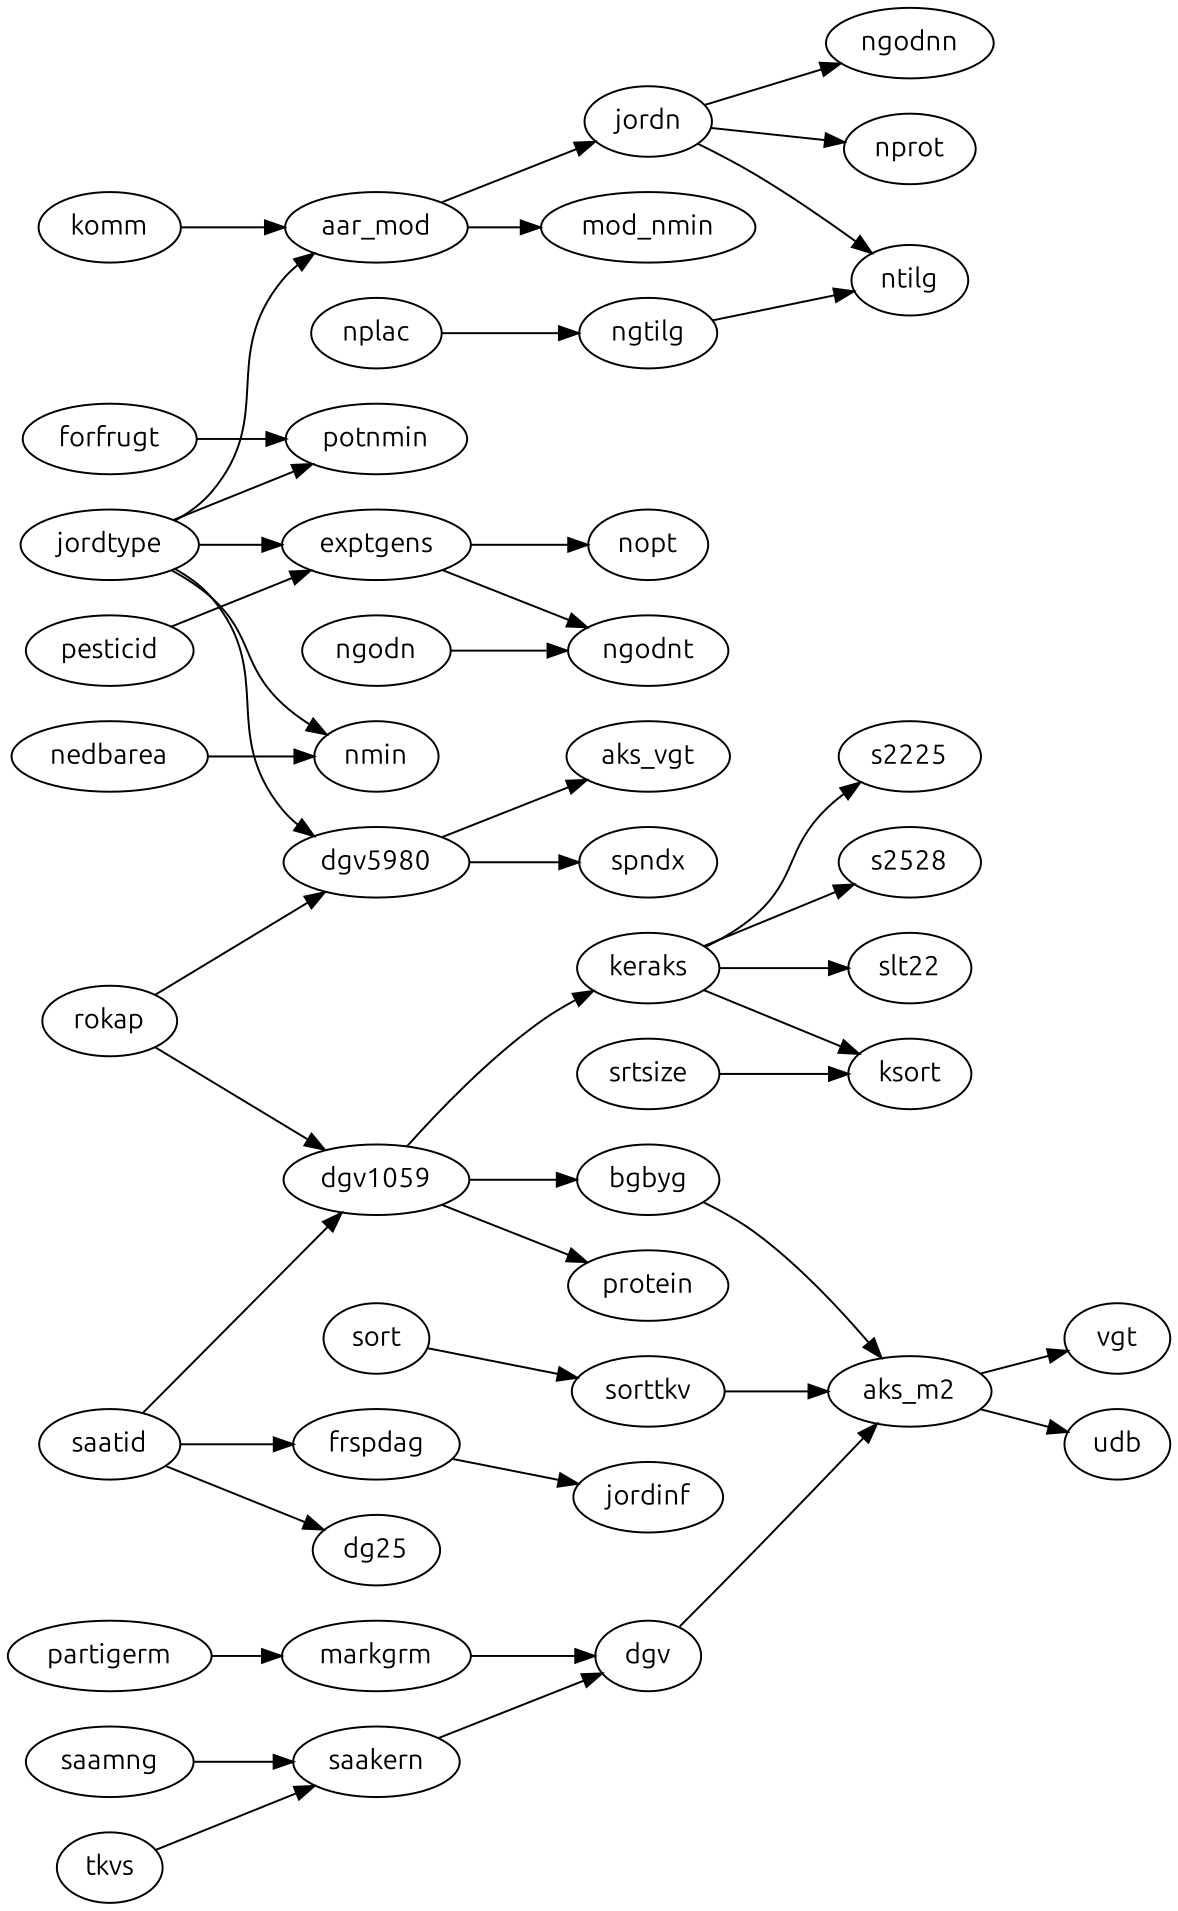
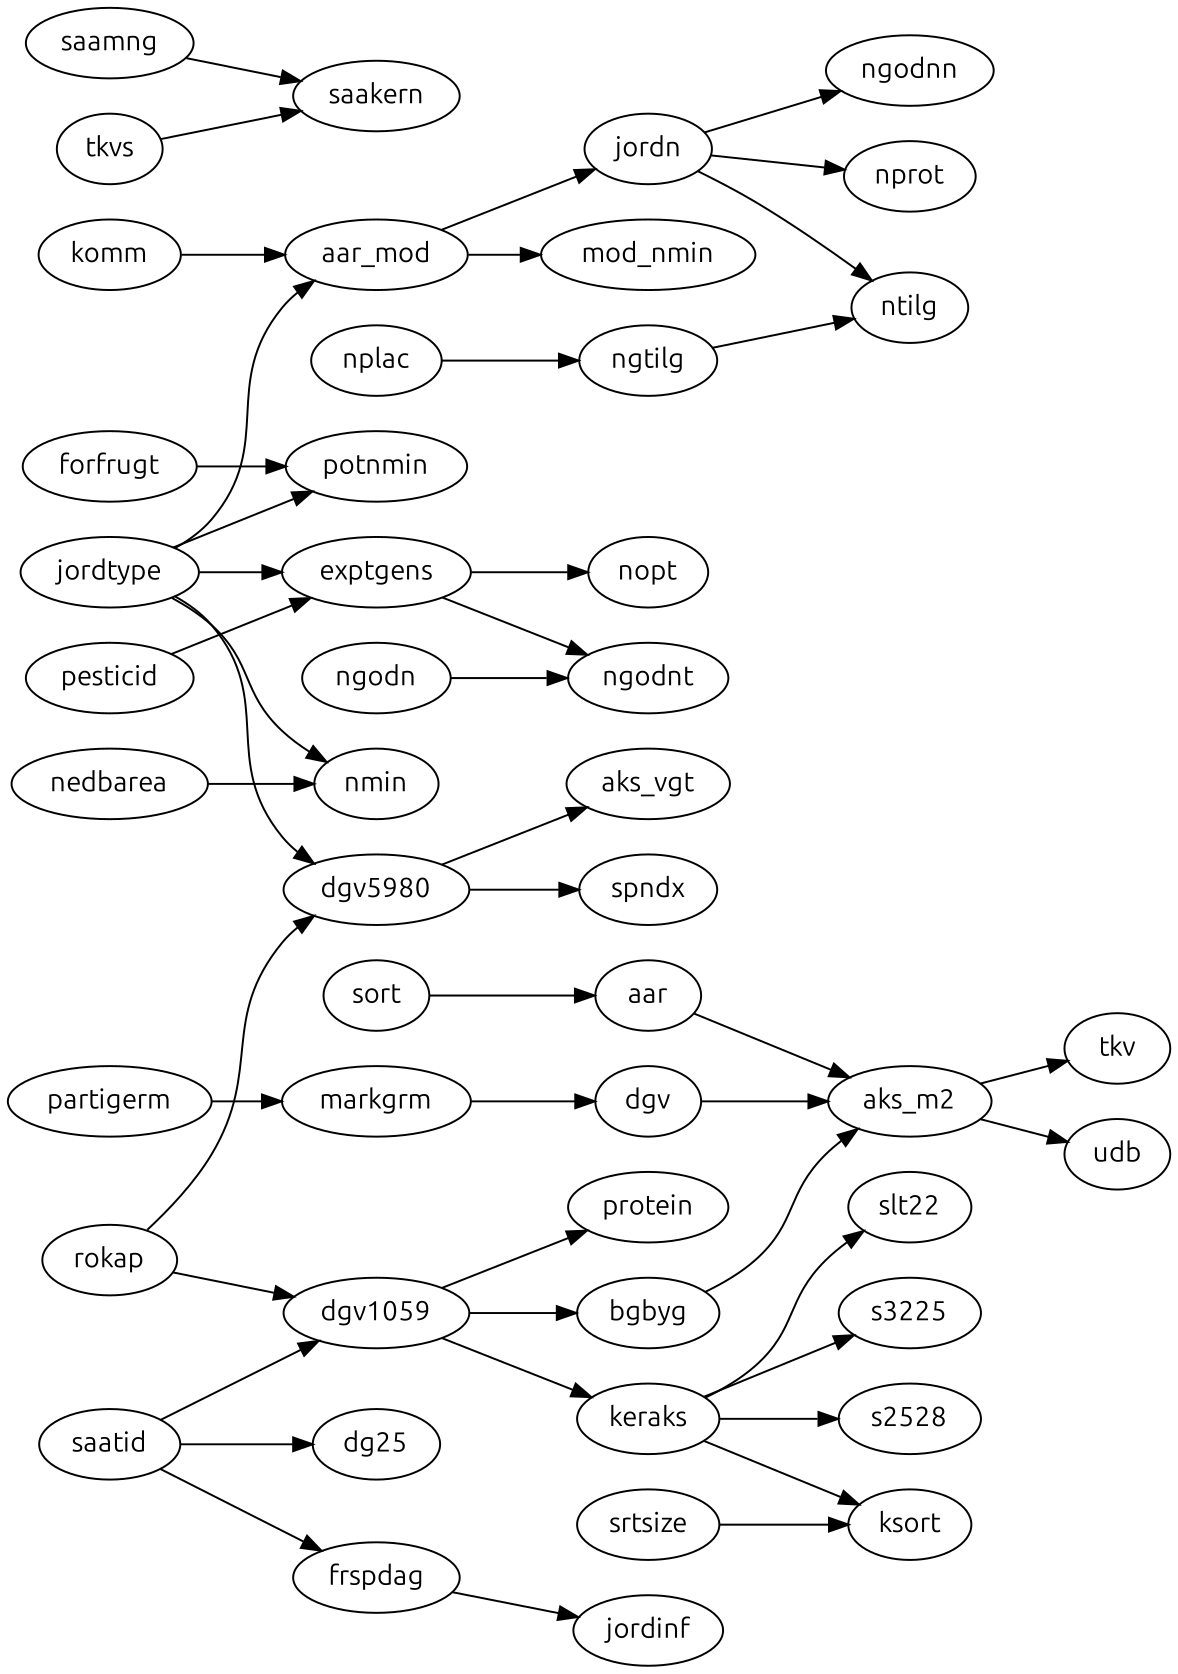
node "s2225": label "s2225" -> "s3225"
node "vgt": label "vgt" -> "tkv"
node "sorttkv": label "sorttkv" -> "aar"
edge "saakern" -> "dgv": removed
